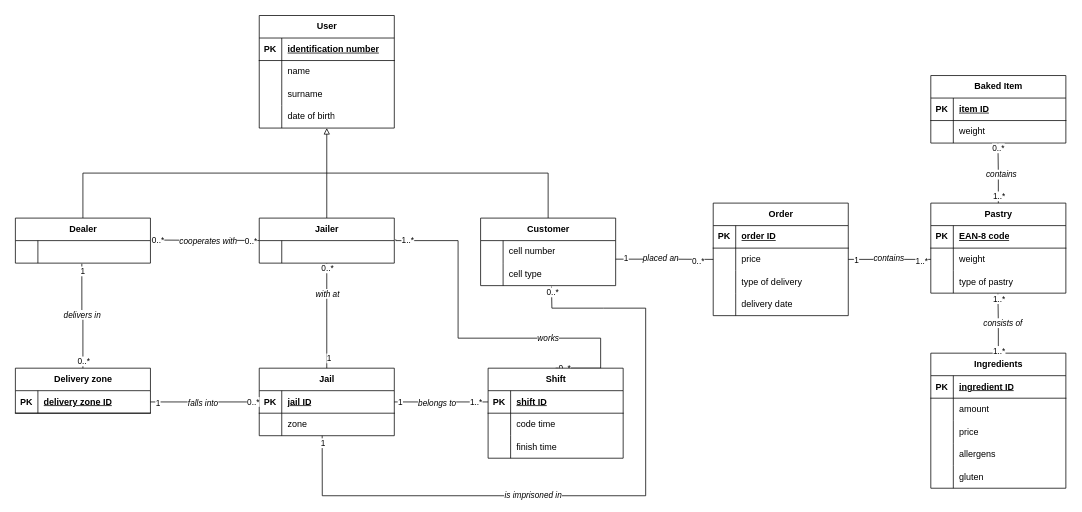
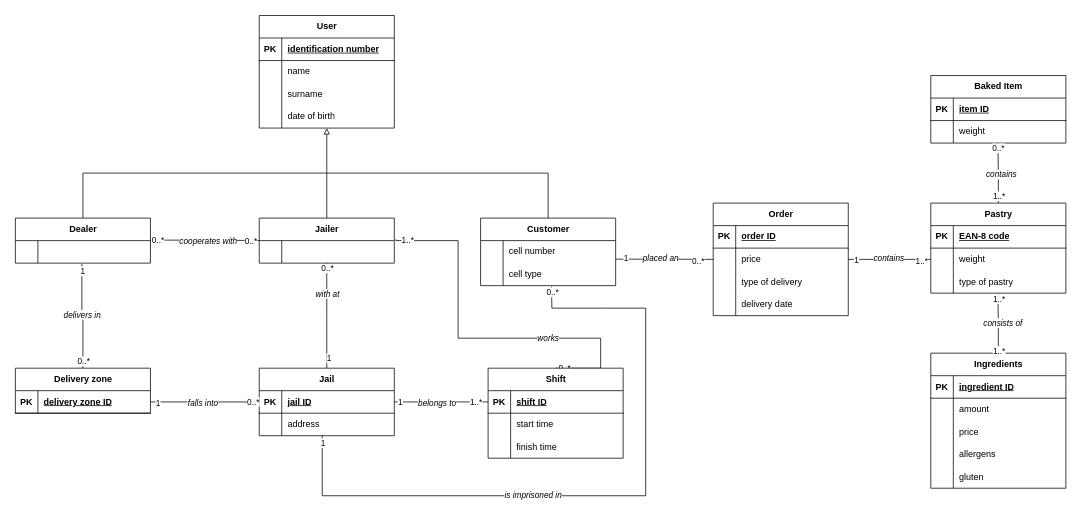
node "zone": label "zone" -> "address"
node "code time": label "code time" -> "start time"
